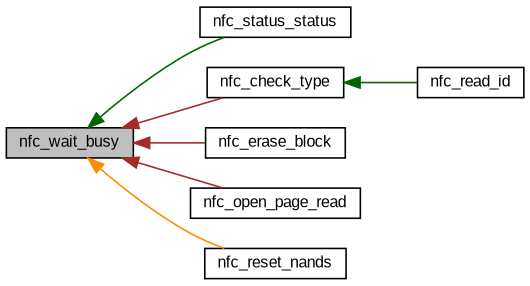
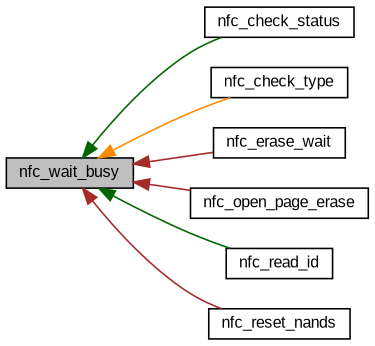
node "nfc_status_status": label "nfc_status_status" -> "nfc_check_status"
edge "nfc_read_id" -> "nfc_check_type": now "nfc_read_id" -> "nfc_wait_busy"
edge "nfc_check_type" -> "nfc_wait_busy": color brown -> darkorange
node "nfc_erase_block": label "nfc_erase_block" -> "nfc_erase_wait"
node "nfc_open_page_read": label "nfc_open_page_read" -> "nfc_open_page_erase"
edge "nfc_reset_nands" -> "nfc_wait_busy": color darkorange -> brown
